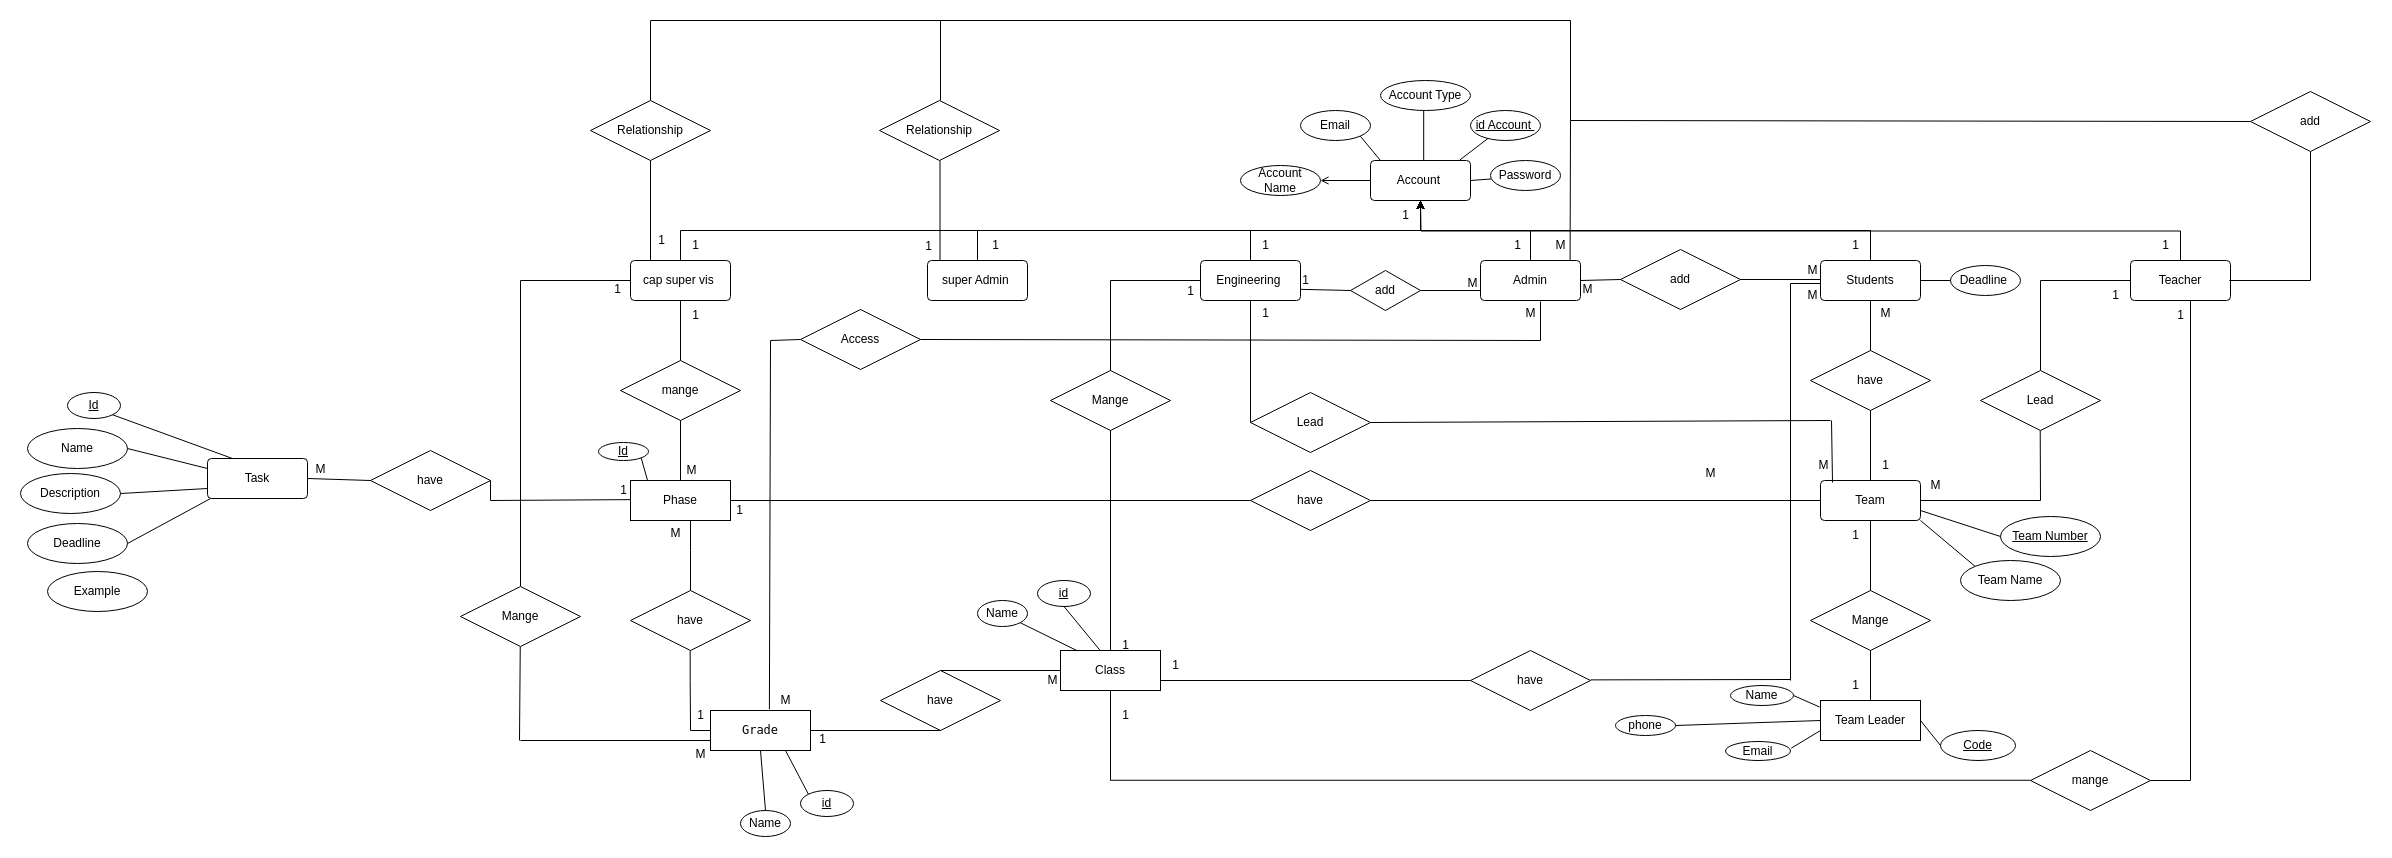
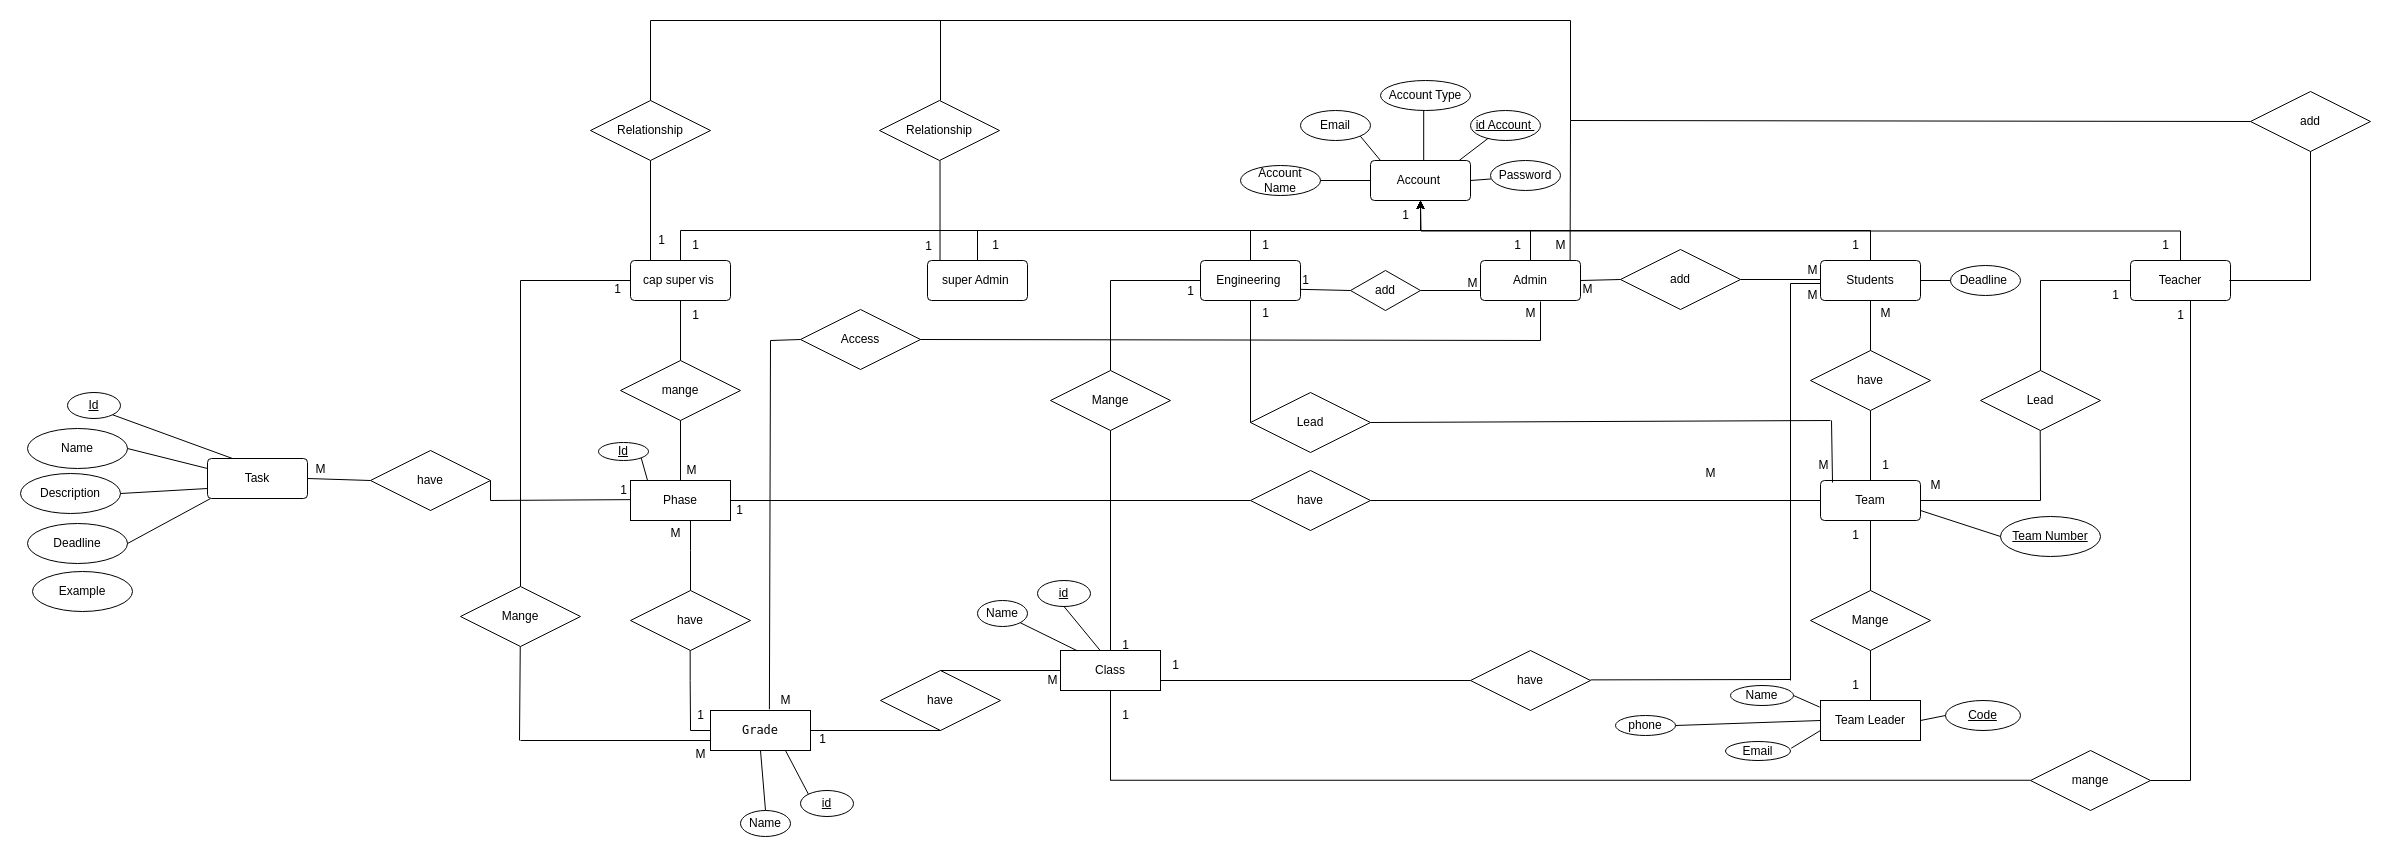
edge "Account" -> "Account Name": arrowhead open -> none
edge "Team" -- "Team Name": removed
node "Team Name": removed
node "Example": moved (98, 592) -> (83, 592)
node "Code": moved (1978, 746) -> (1983, 716)
